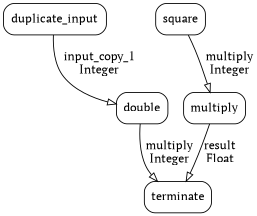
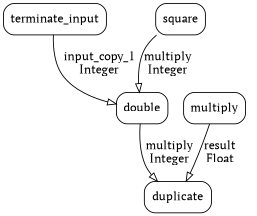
node "duplicate_input": label "duplicate_input" -> "terminate_input"
edge "square" -> "multiply": now "square" -> "double"
node "terminate": label "terminate" -> "duplicate"
